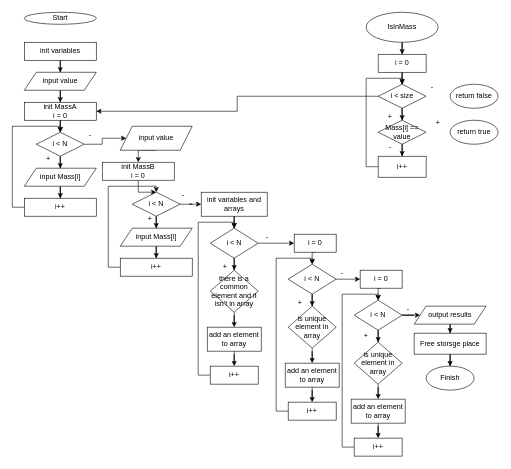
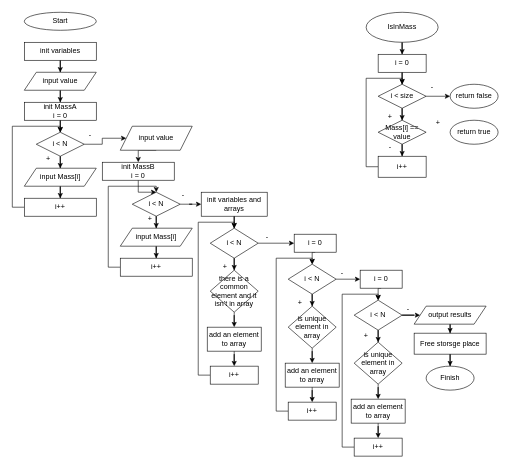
node "Start": size 72x12 -> 72x18
edge "i < size" -> "init MassA i = 0": now "i < size" -> "return false"
